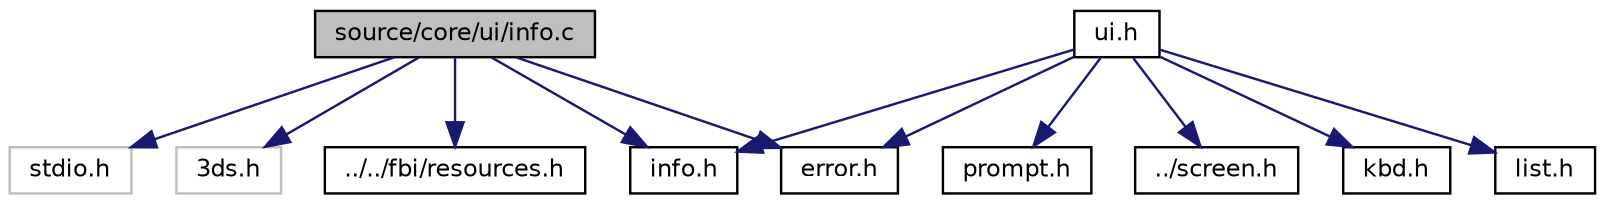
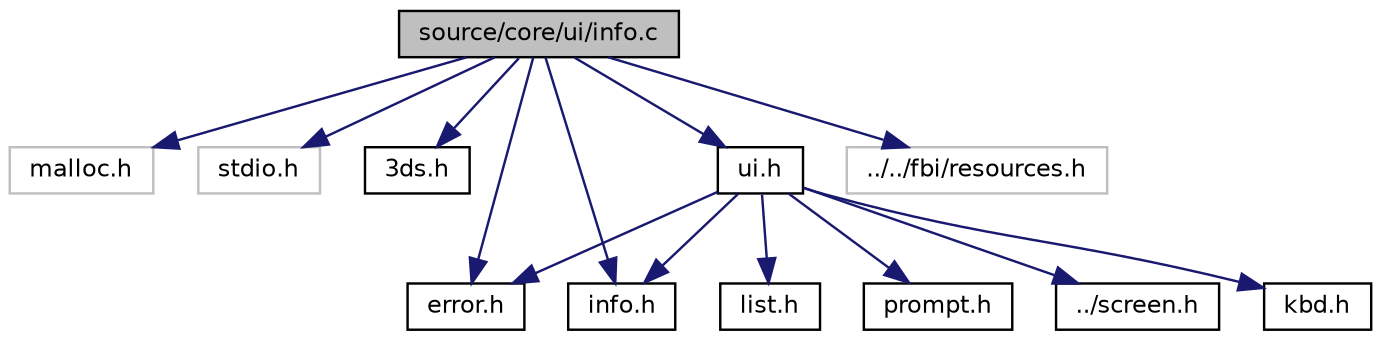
edge "source/core/ui/info.c" -> "ui.h": added
node "malloc.h": added
node "3ds.h": color grey75 -> black
node "../../fbi/resources.h": color black -> grey75
